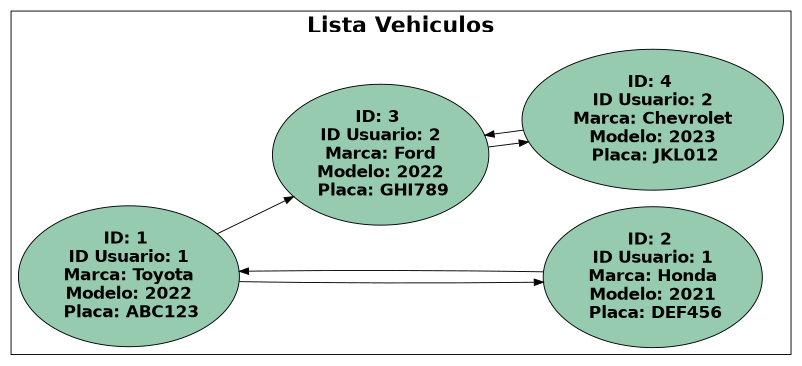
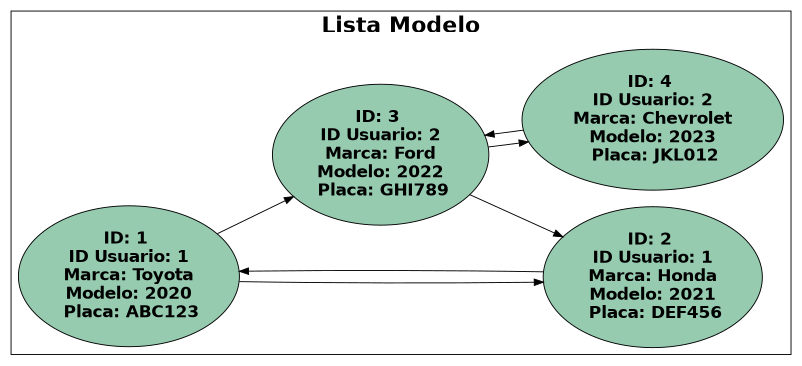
cluster "Lista Vehiculos": label "Lista Vehiculos" -> "Lista Modelo"
edge "ID: 3 ID Usuario: 2 Marca: Ford Modelo: 2022 Placa: GHI789" -> "ID: 2 ID Usuario: 1 Marca: Honda Modelo: 2021 Placa: DEF456": added
node "ID: 1 ID Usuario: 1 Marca: Toyota Modelo: 2022 Placa: ABC123": label "ID: 1 ID Usuario: 1 Marca: Toyota Modelo: 2022 Placa: ABC123" -> "ID: 1 ID Usuario: 1 Marca: Toyota Modelo: 2020 Placa: ABC123"
